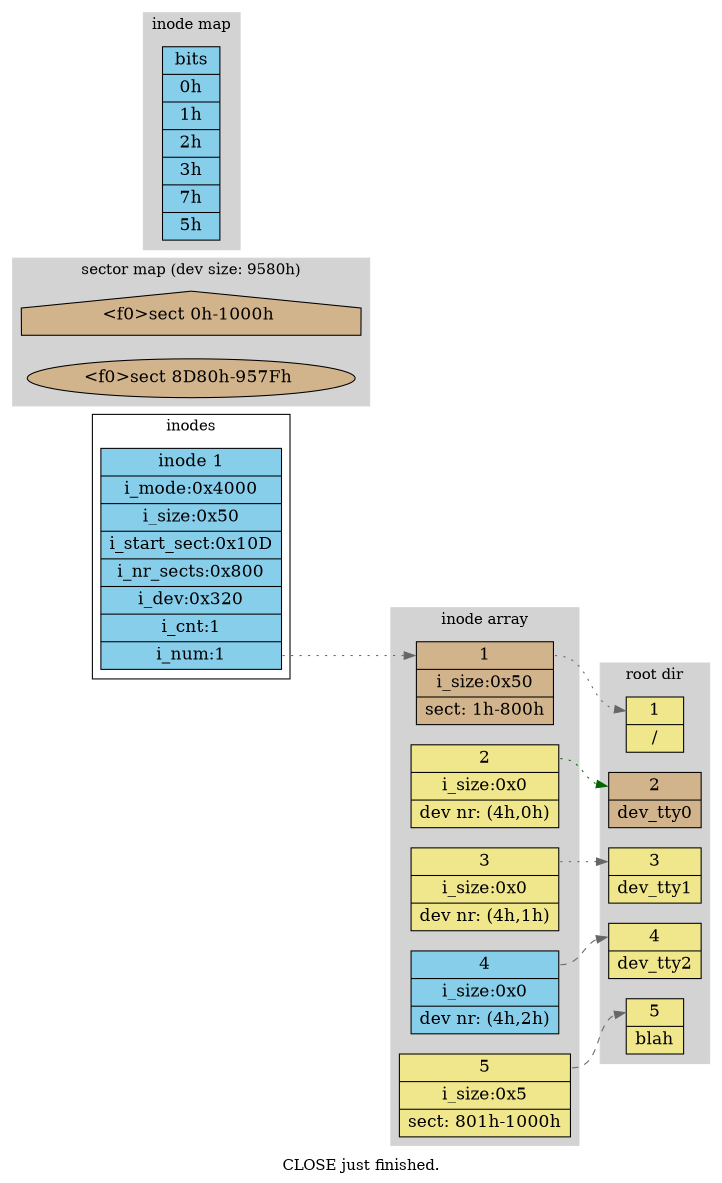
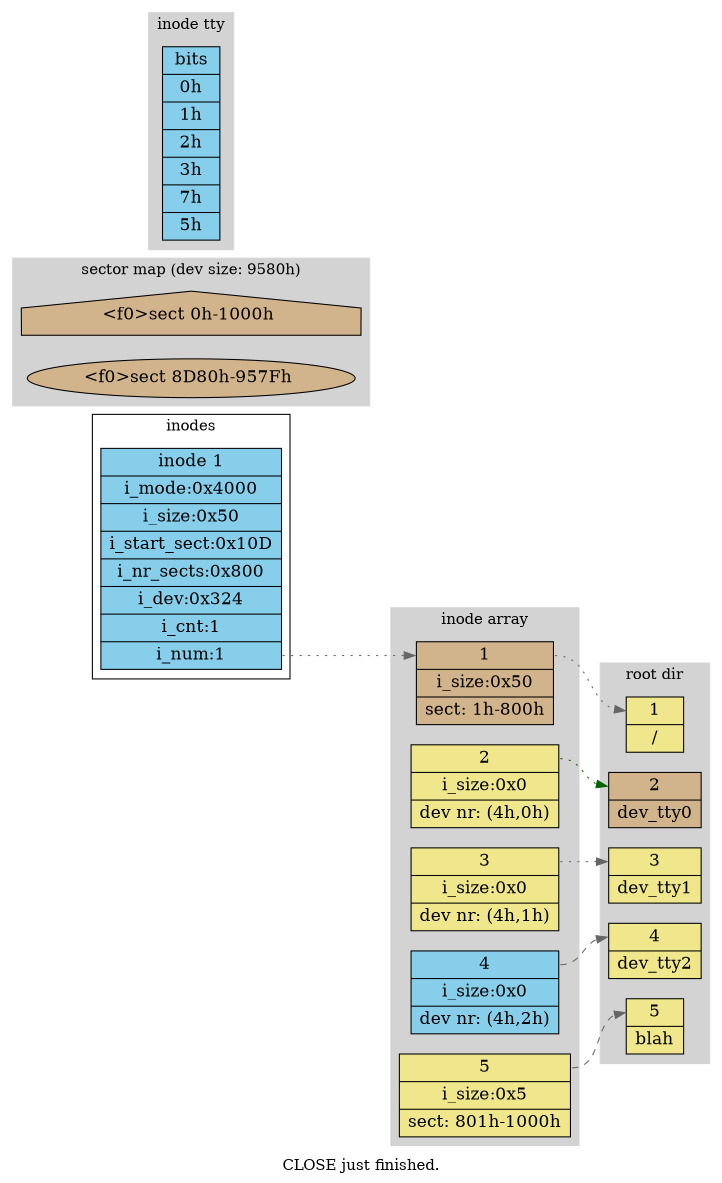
cluster "inode map": label "inode map" -> "inode tty"
node "inode 1": text "i_dev:0x320" -> "i_dev:0x324"
